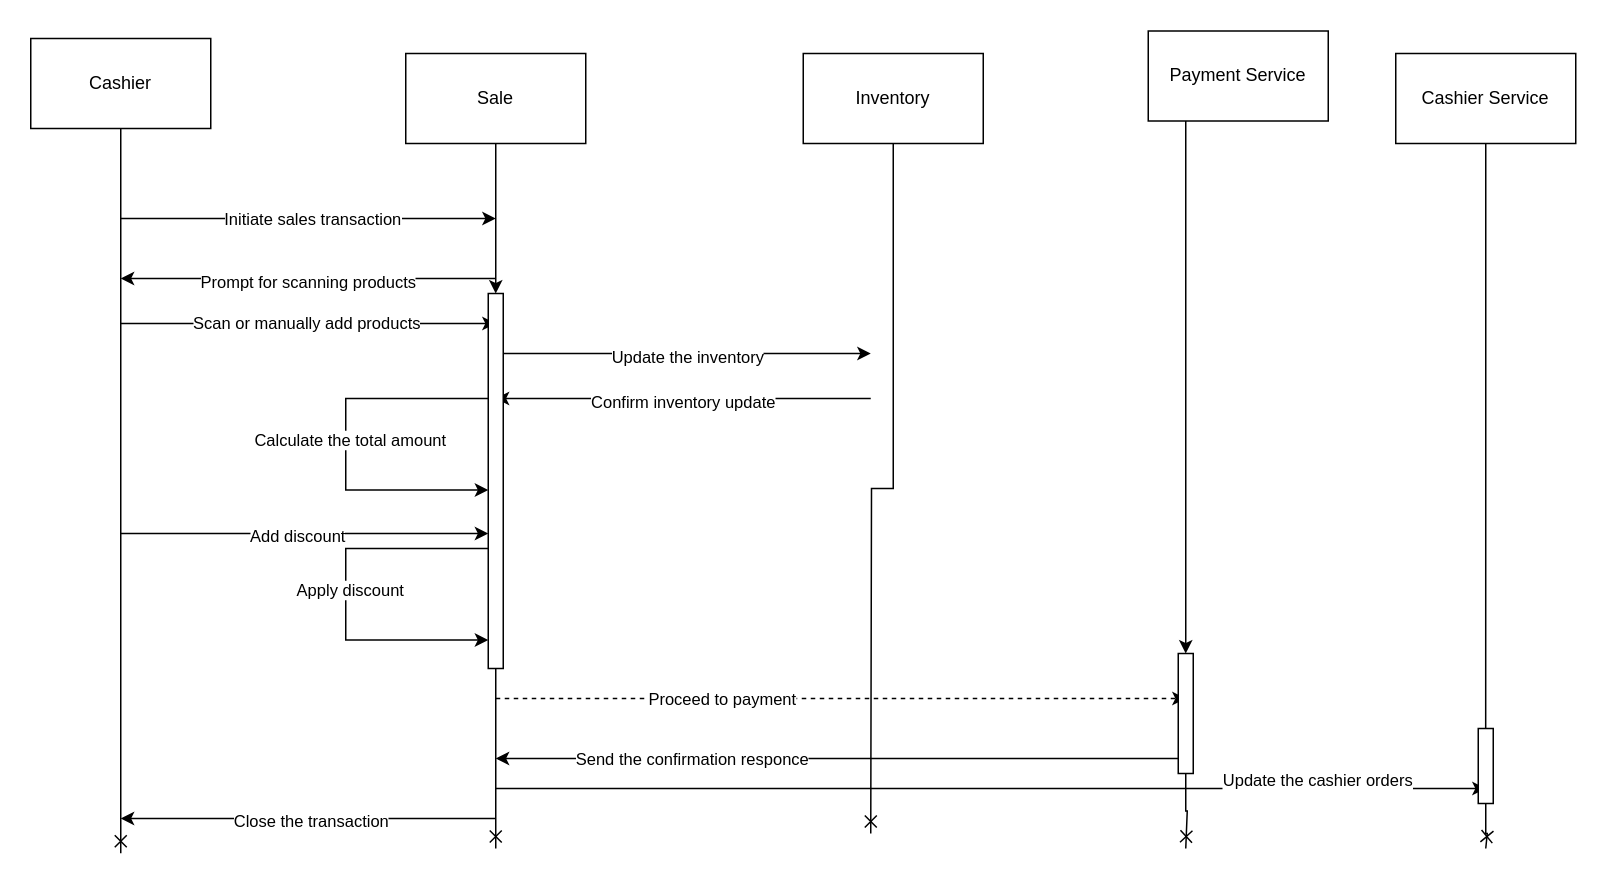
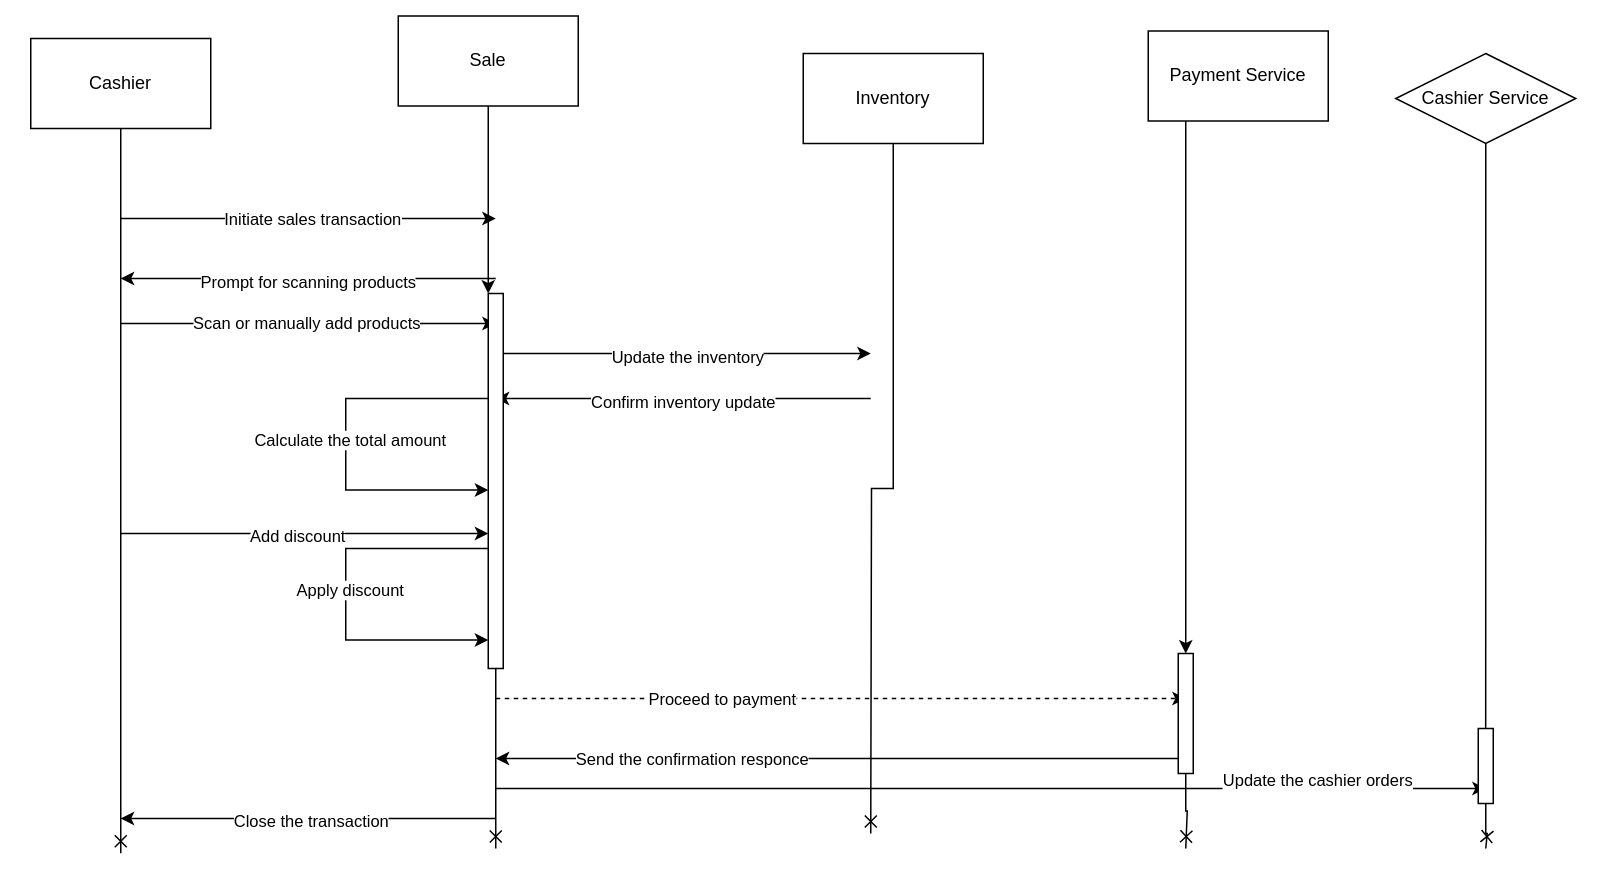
node "Sale": moved (496, 98) -> (488, 61)
node "Cashier Service": shape rectangle -> diamond
